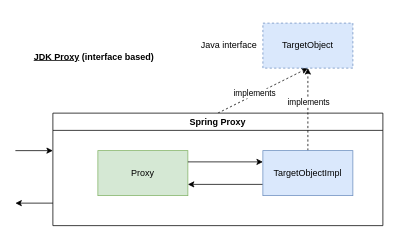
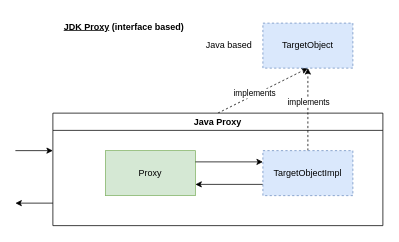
node "Java interface": label "Java interface" -> "Java based"
node "JDK Proxy (interface based)": moved (94, 57) -> (124, 27)
node "Spring Proxy": label "Spring Proxy" -> "Java Proxy"
node "Proxy": moved (143, 173) -> (150, 173)
node "TargetObjectImpl": style solid -> dashed
